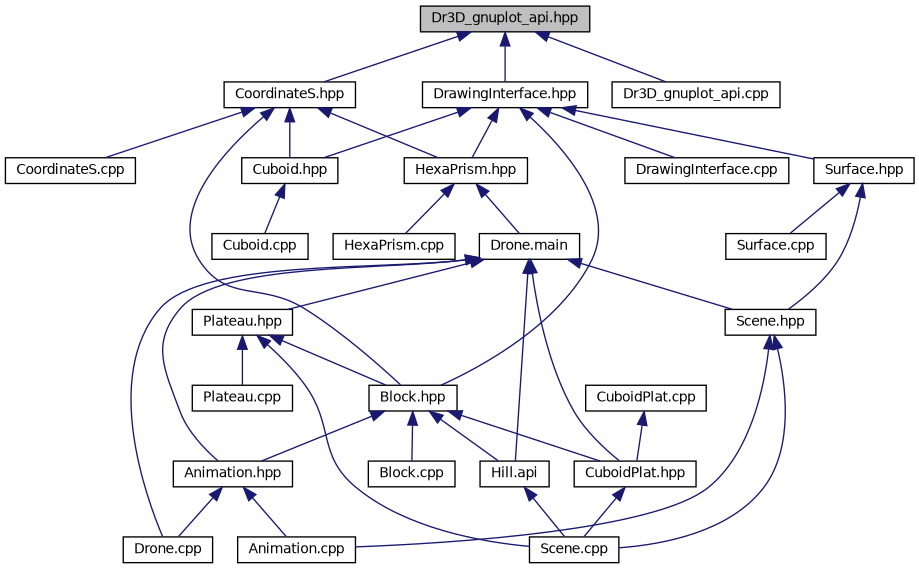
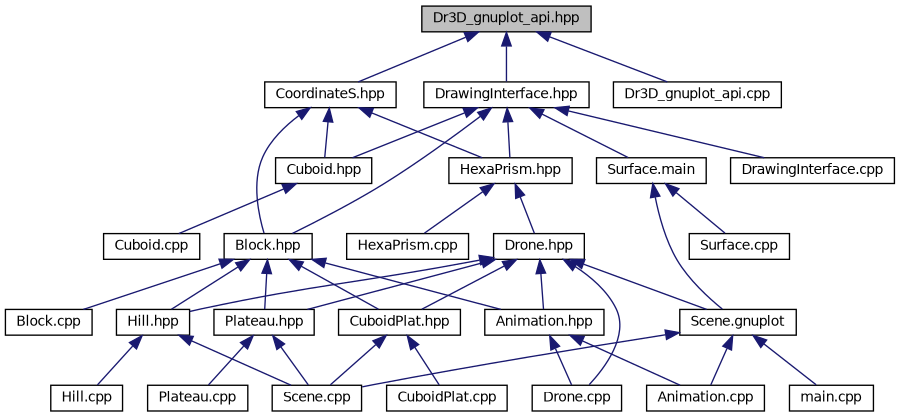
node "CoordinateS.cpp": removed
node "Surface.hpp": label "Surface.hpp" -> "Surface.main"
node "Drone.main": label "Drone.main" -> "Drone.hpp"
node "Scene.hpp": label "Scene.hpp" -> "Scene.gnuplot"
edge "Block.hpp" -> "Plateau.hpp": reversed
node "Hill.cpp": added
node "main.cpp": added
edge "CuboidPlat.hpp" -> "CuboidPlat.cpp": reversed
node "Hill.api": label "Hill.api" -> "Hill.hpp"
